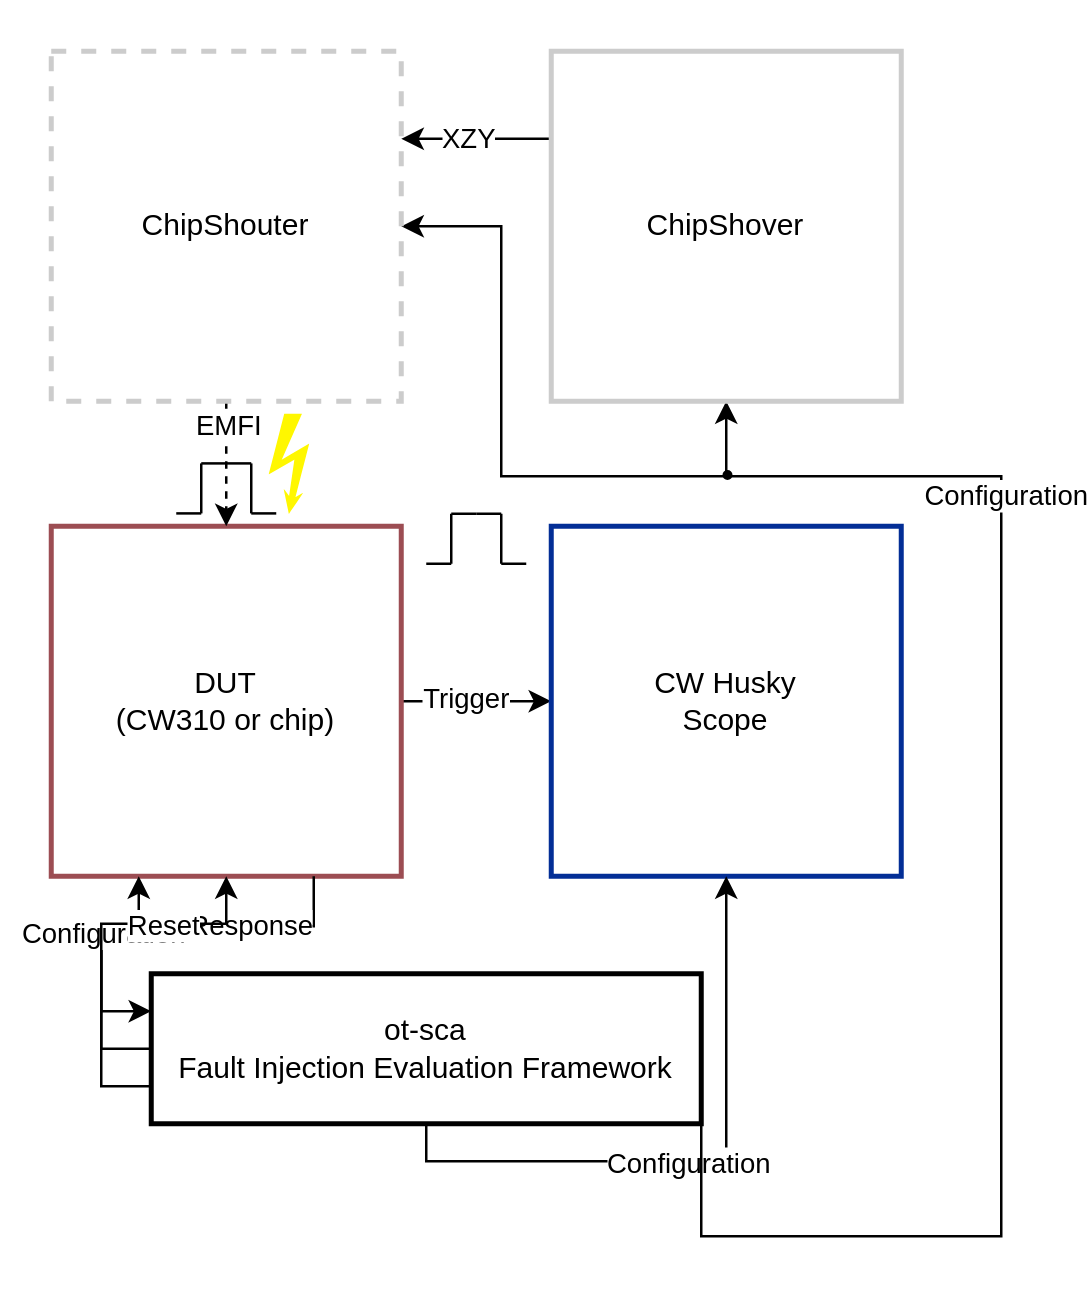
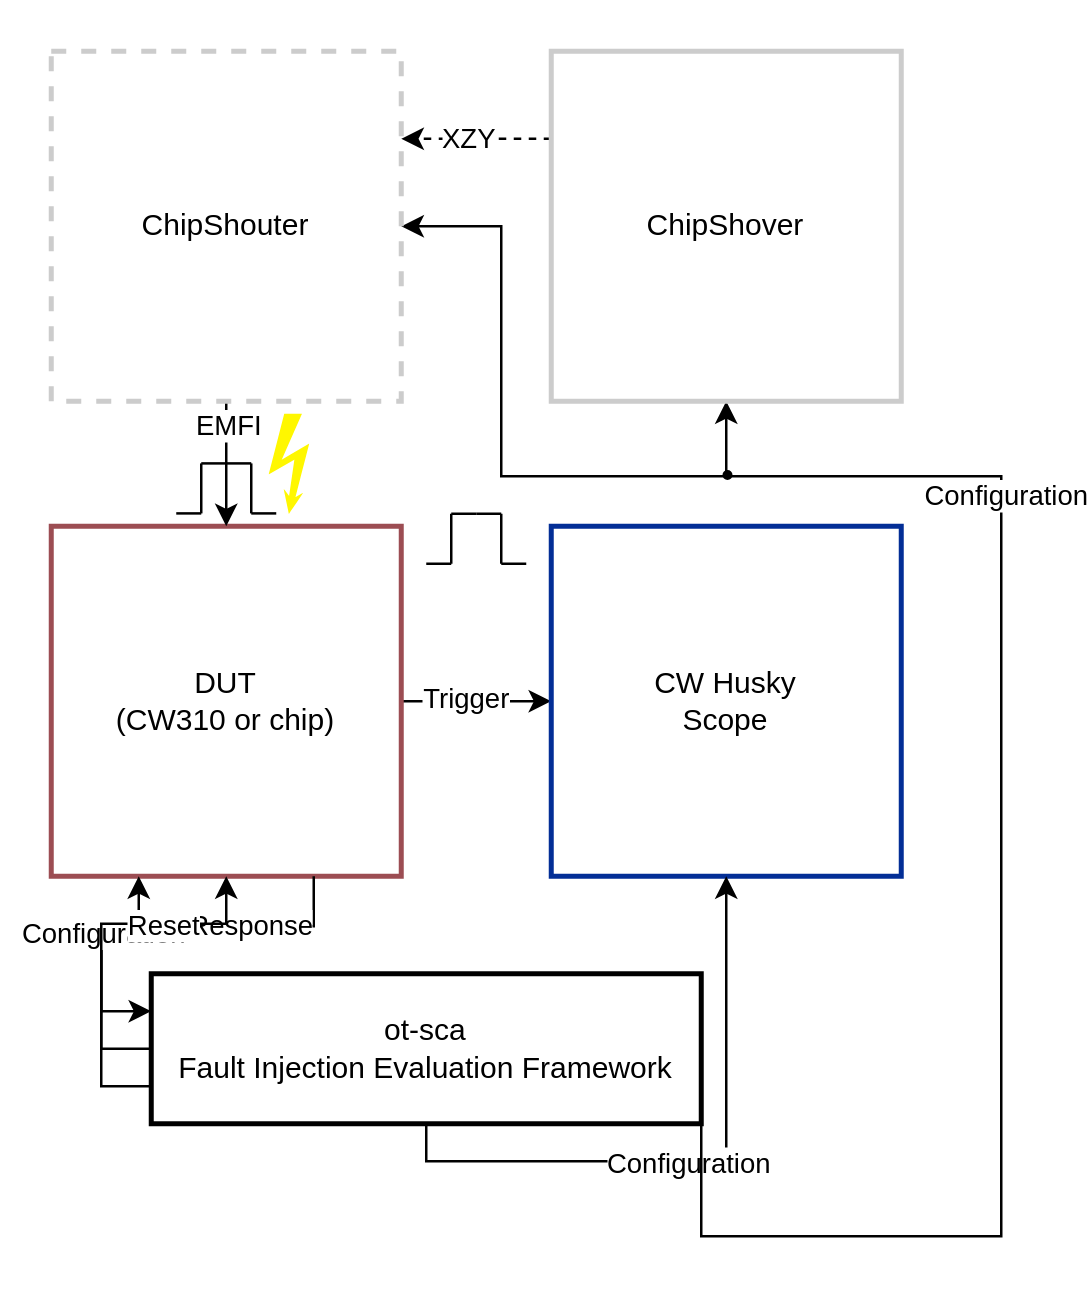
edge "ChipShover" -> "ChipShouter": style solid -> dashed
edge "ChipShouter" -> "DUT (CW310 or chip)": style dashed -> solid
